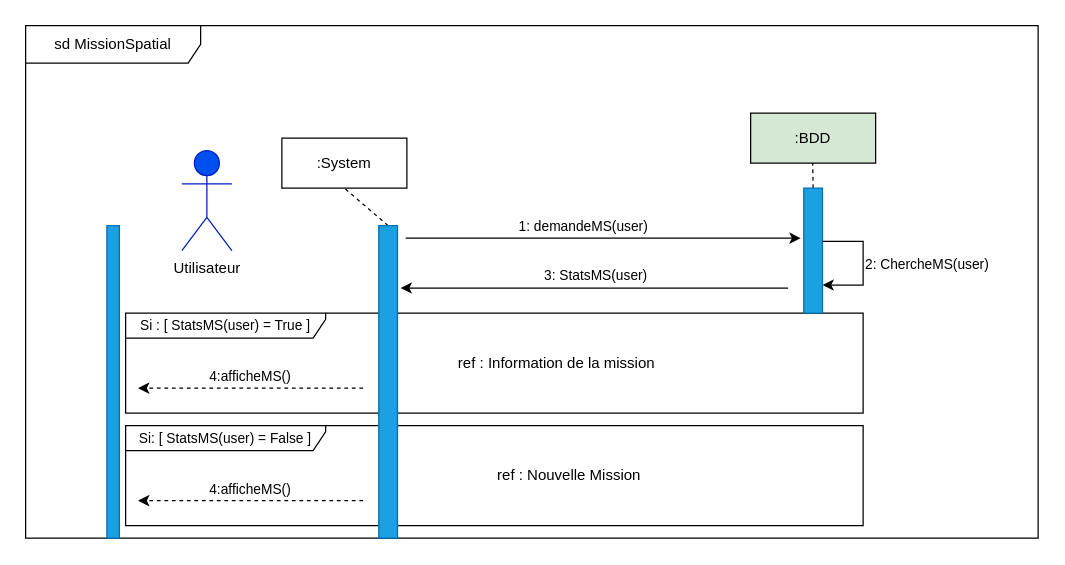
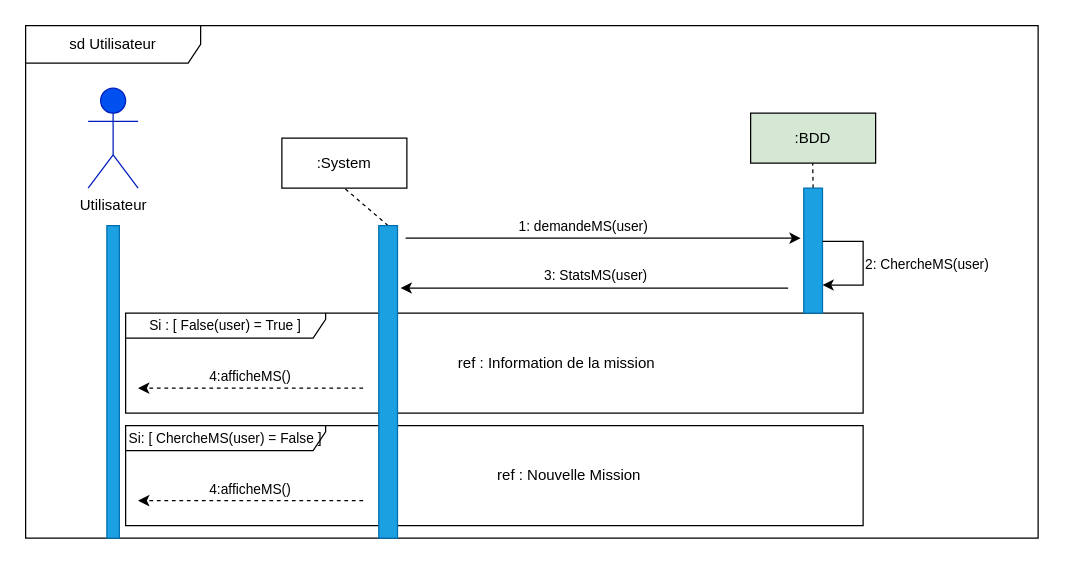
node "sd MissionSpatial": label "sd MissionSpatial" -> "sd Utilisateur"
node "Utilisateur": moved (207, 201) -> (113, 138)
node "Si : [ StatsMS(user) = True ]": label "Si : [ StatsMS(user) = True ]" -> "Si : [ False(user) = True ]"
node "Si: [ StatsMS(user) = False ]": label "Si: [ StatsMS(user) = False ]" -> "Si: [ ChercheMS(user) = False ]"
